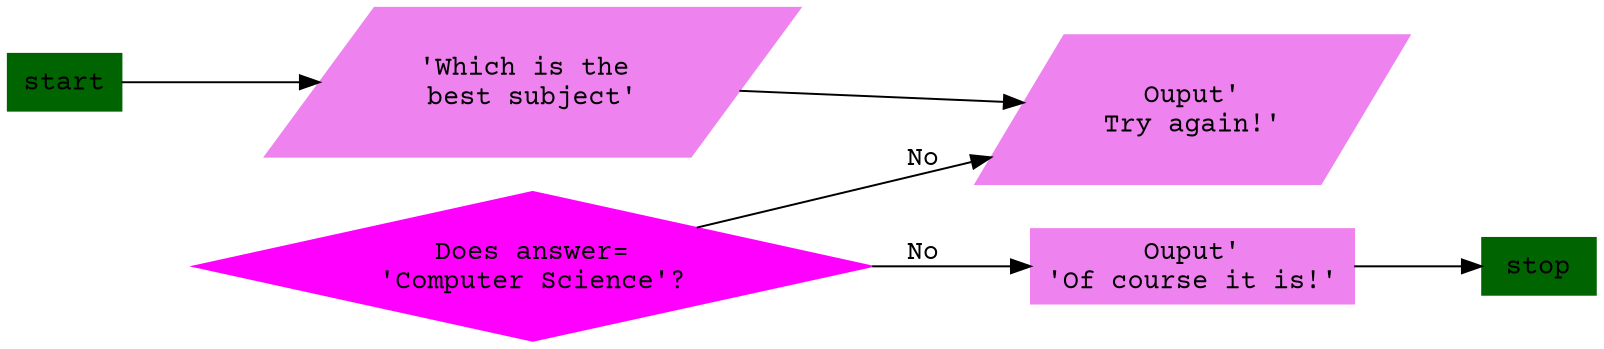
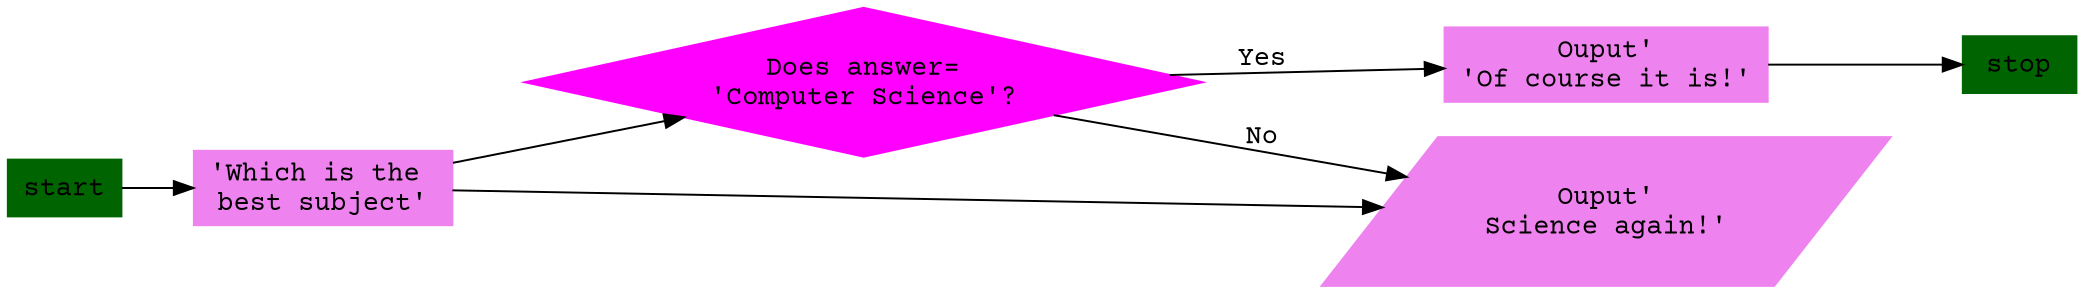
node "'Which is the best subject'": shape parallelogram -> box
node "Ouput' Try again!'": label "Ouput' Try again!'" -> "Ouput' Science again!'"
edge "'Which is the best subject'" -> "Does answer= 'Computer Science'?": added
edge "Does answer= 'Computer Science'?" -> "Ouput' 'Of course it is!'": label "No" -> "Yes"
